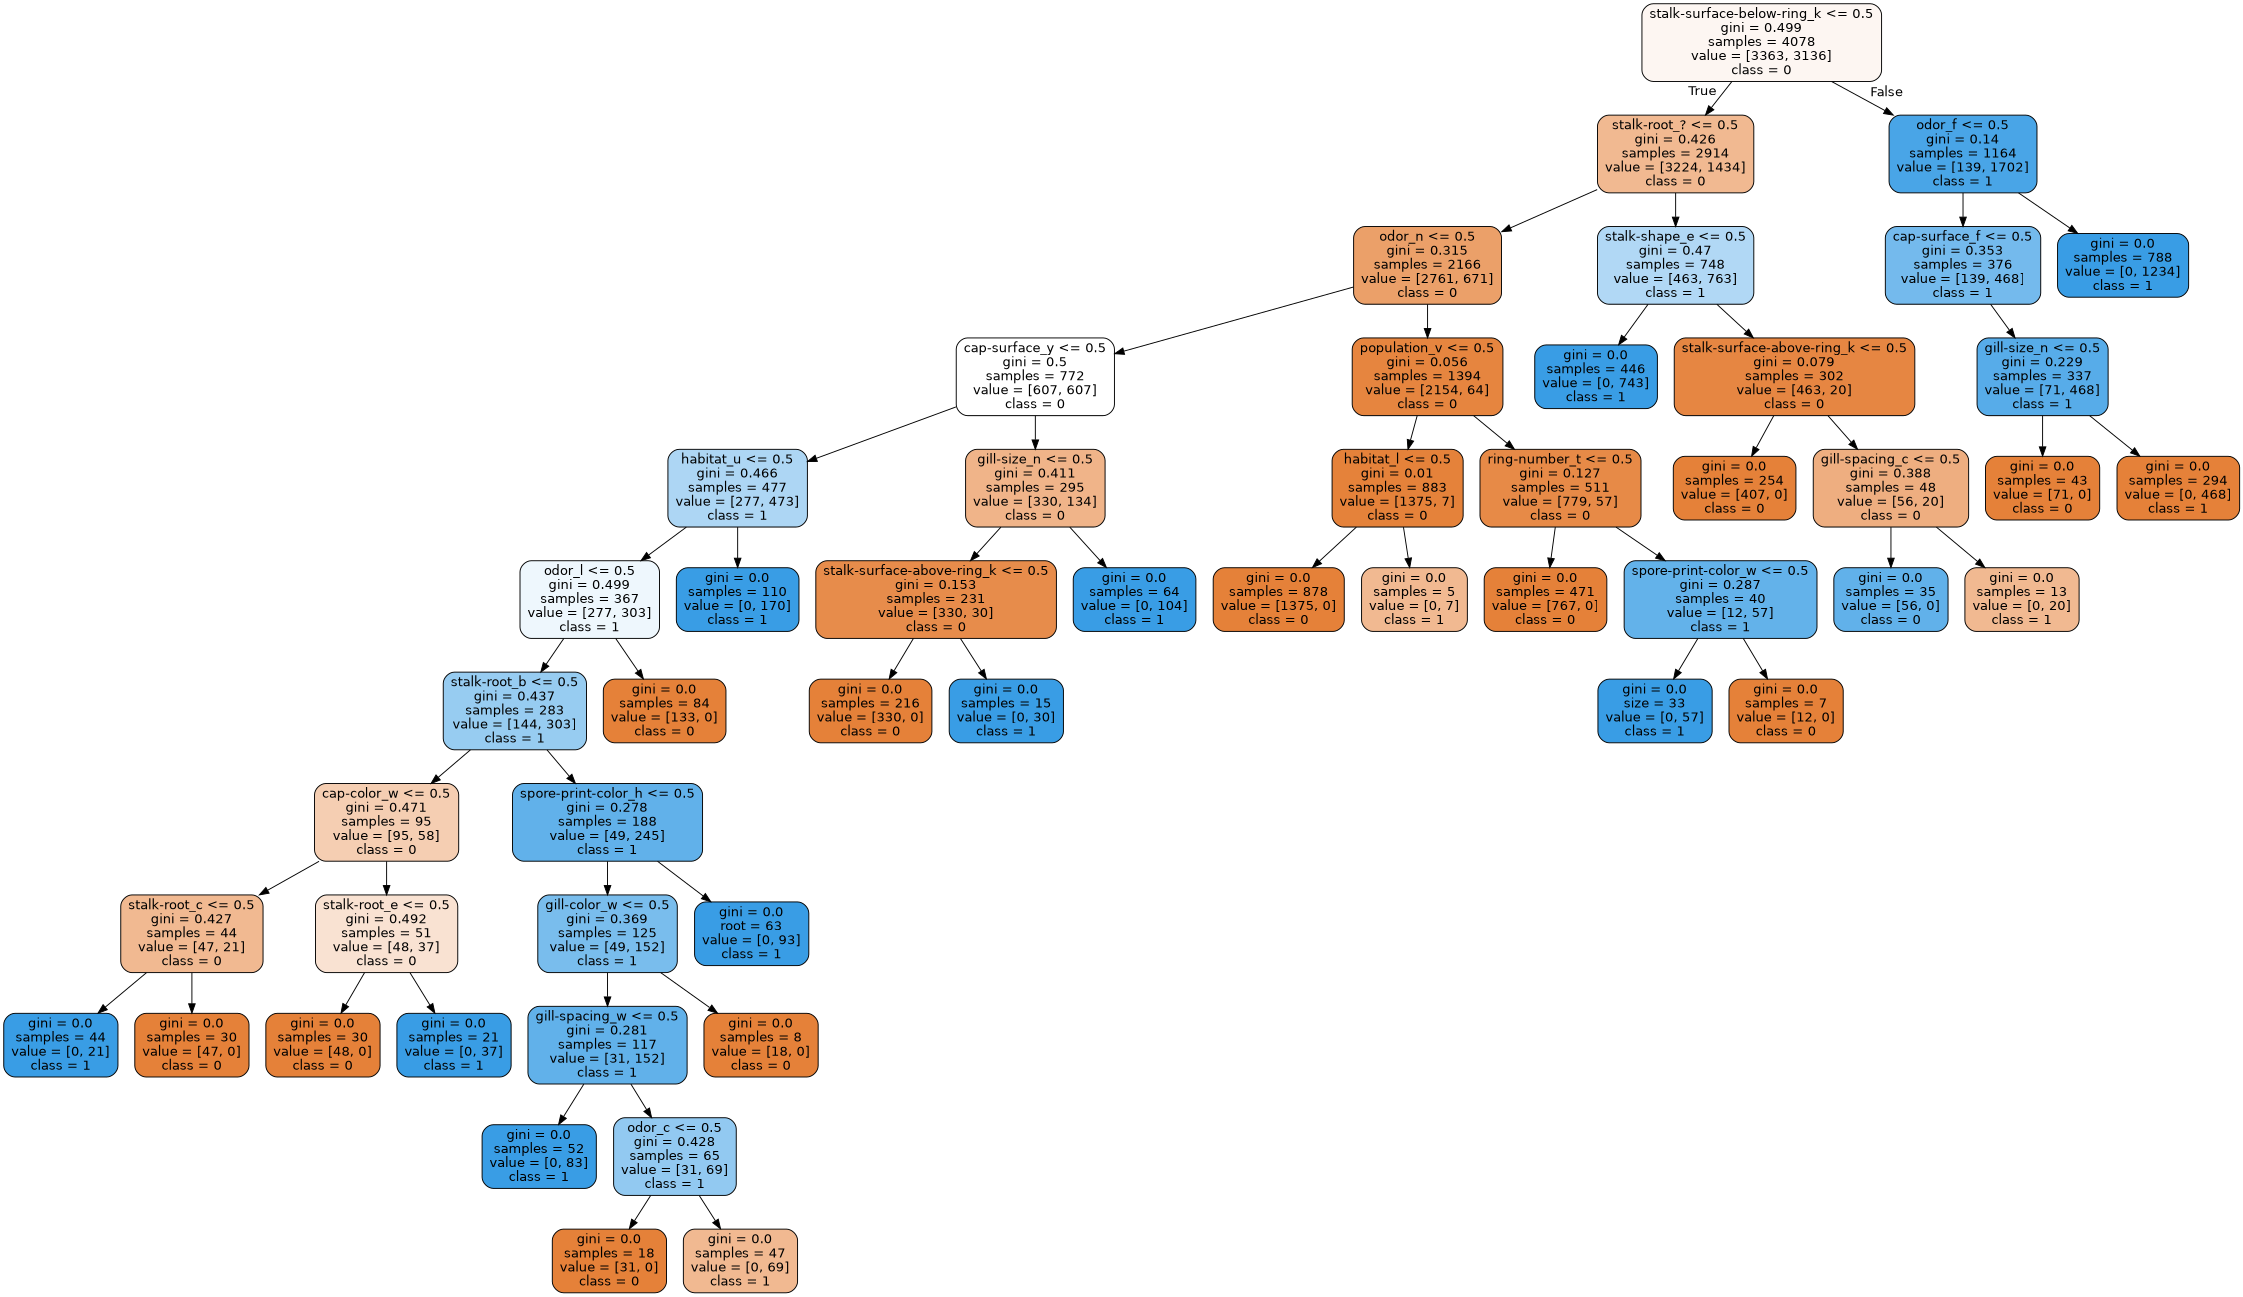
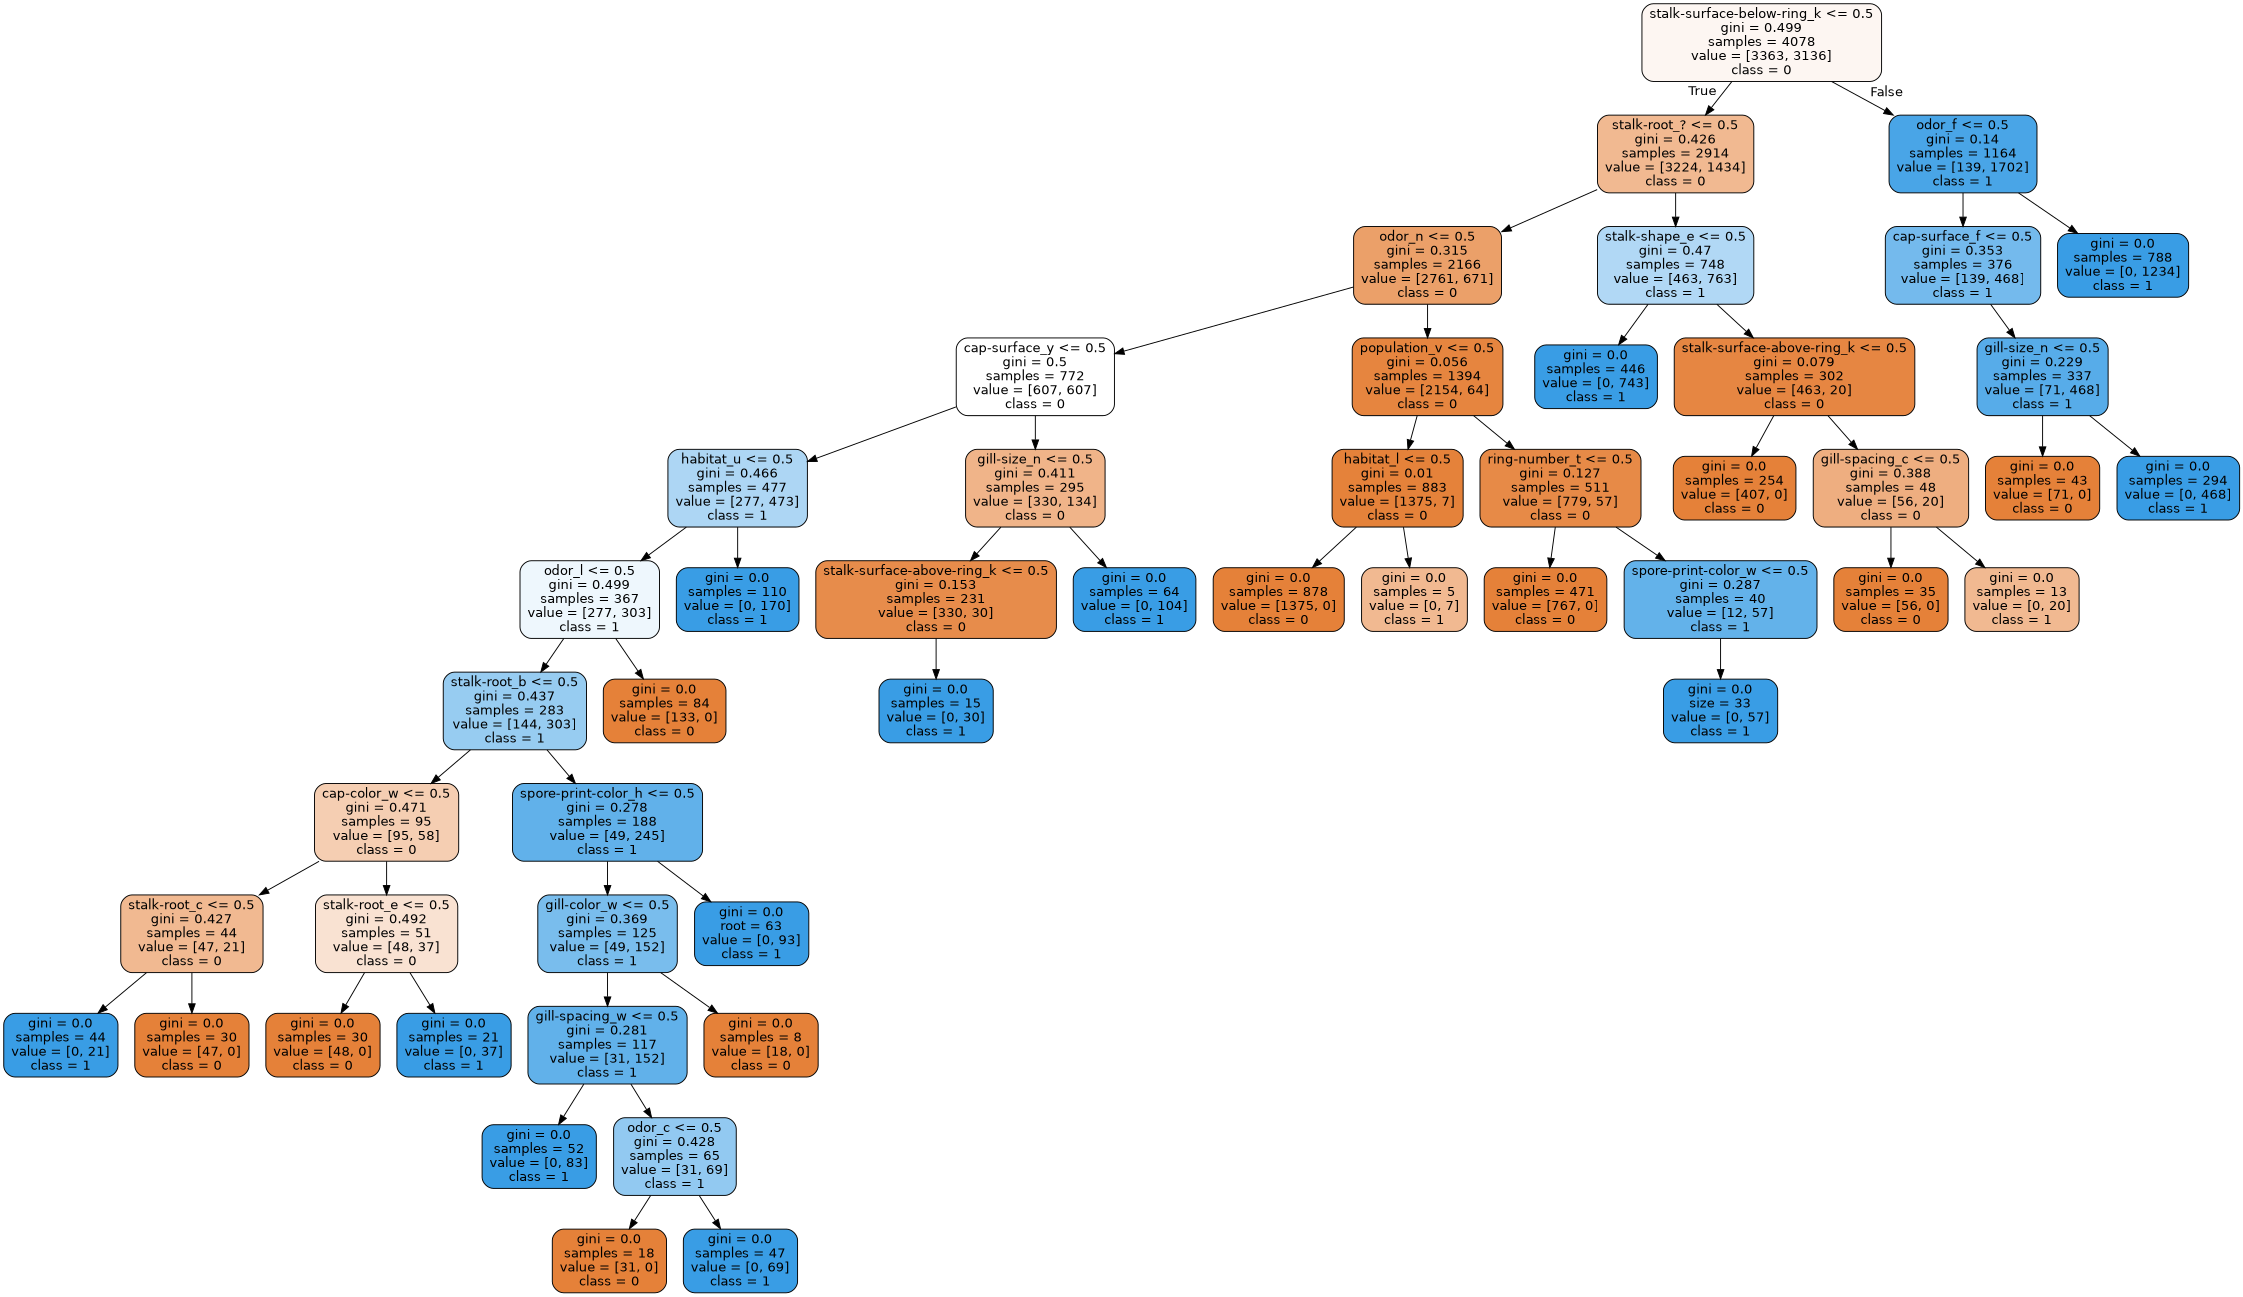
node "gini = 0.0 samples = 294 value = [0, 468] class = 1": fillcolor #e58139 -> #399de5
node "gini = 0.0 samples = 35 value = [56, 0] class = 0": fillcolor #61b1ea -> #e58139
node "gini = 0.0 samples = 216 value = [330, 0] class = 0": removed
node "gini = 0.0 samples = 7 value = [12, 0] class = 0": removed
node "gini = 0.0 samples = 47 value = [0, 69] class = 1": fillcolor #f1b991 -> #399de5
